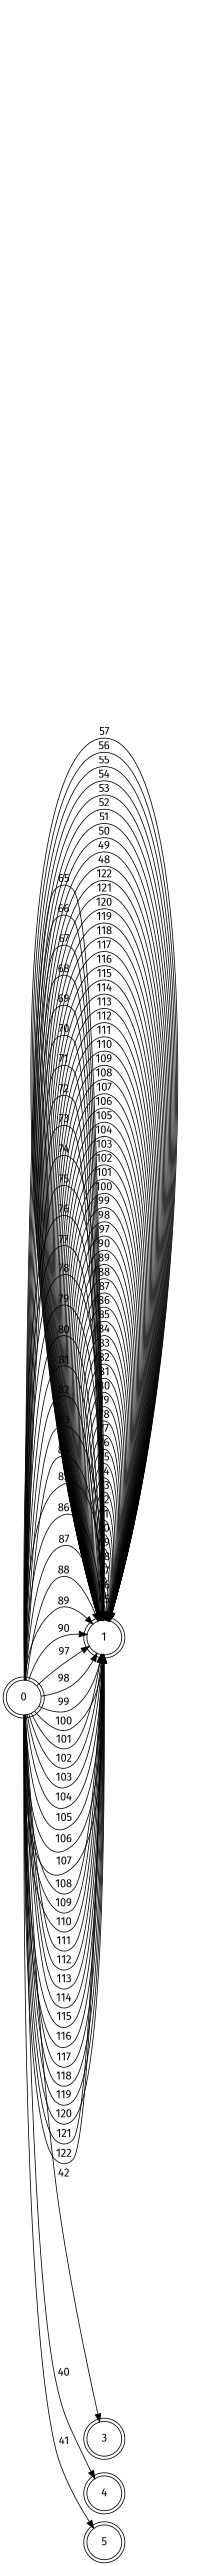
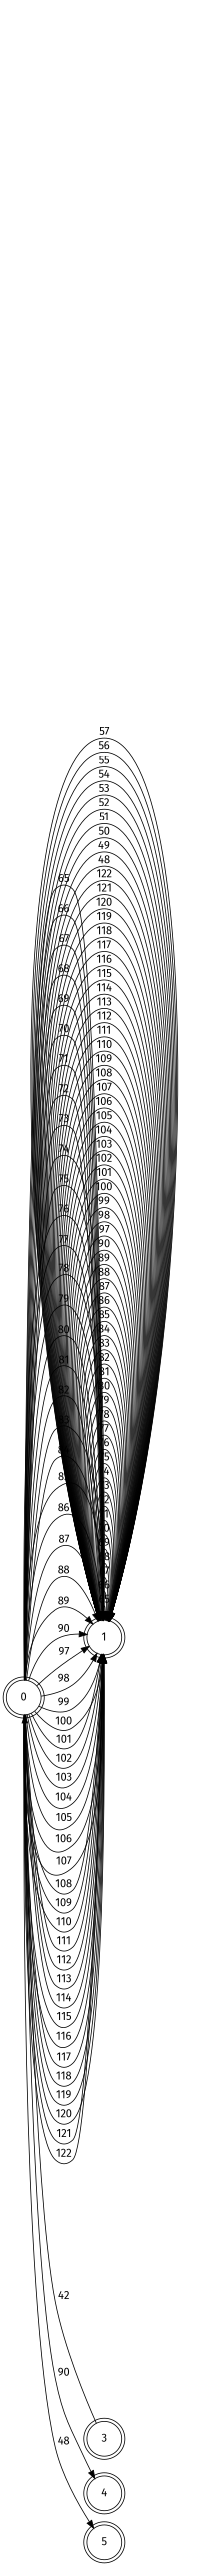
edge "0" -> "3": reversed
edge "0" -> "4": label "40" -> "90"
edge "0" -> "5": label "41" -> "48"
